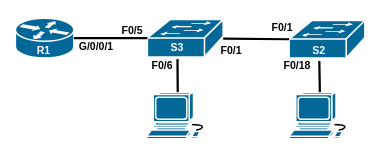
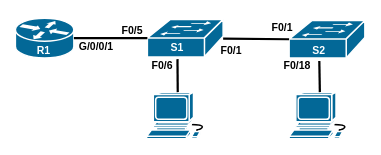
node "S3": label "S3" -> "S1"
